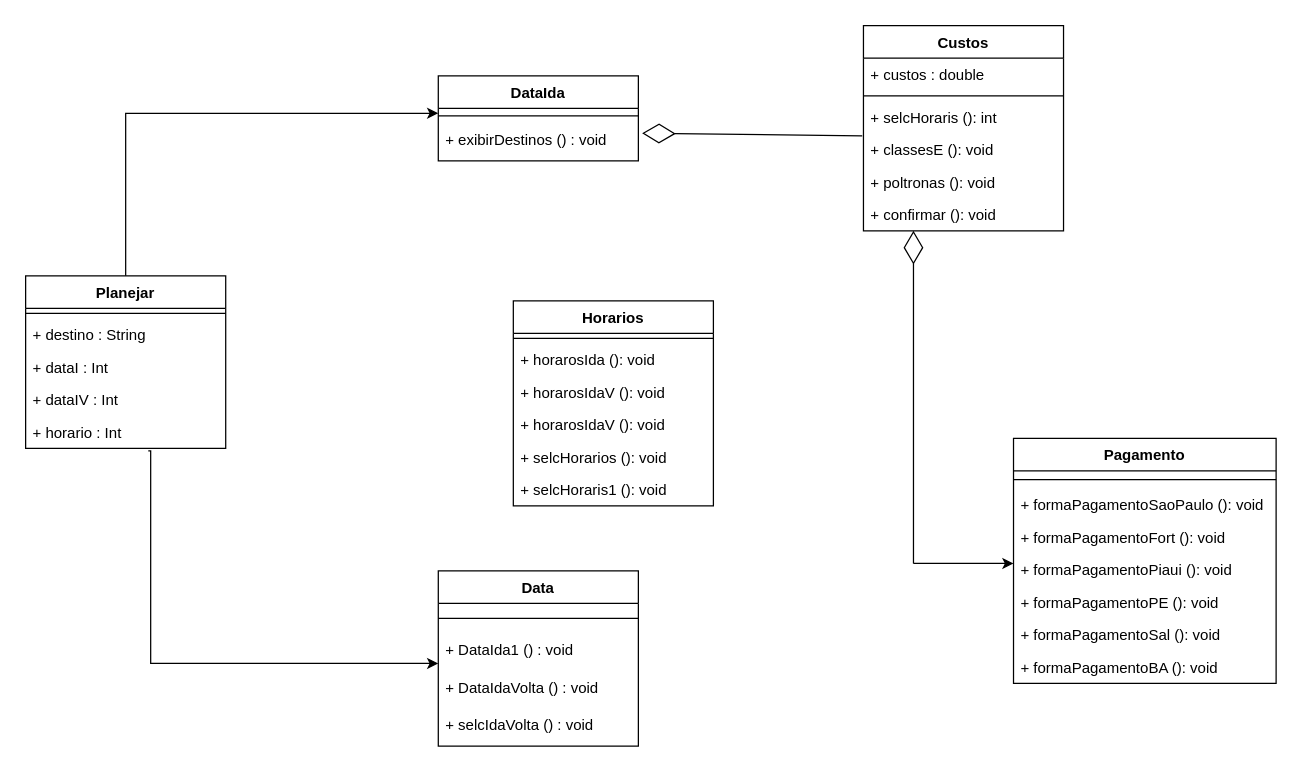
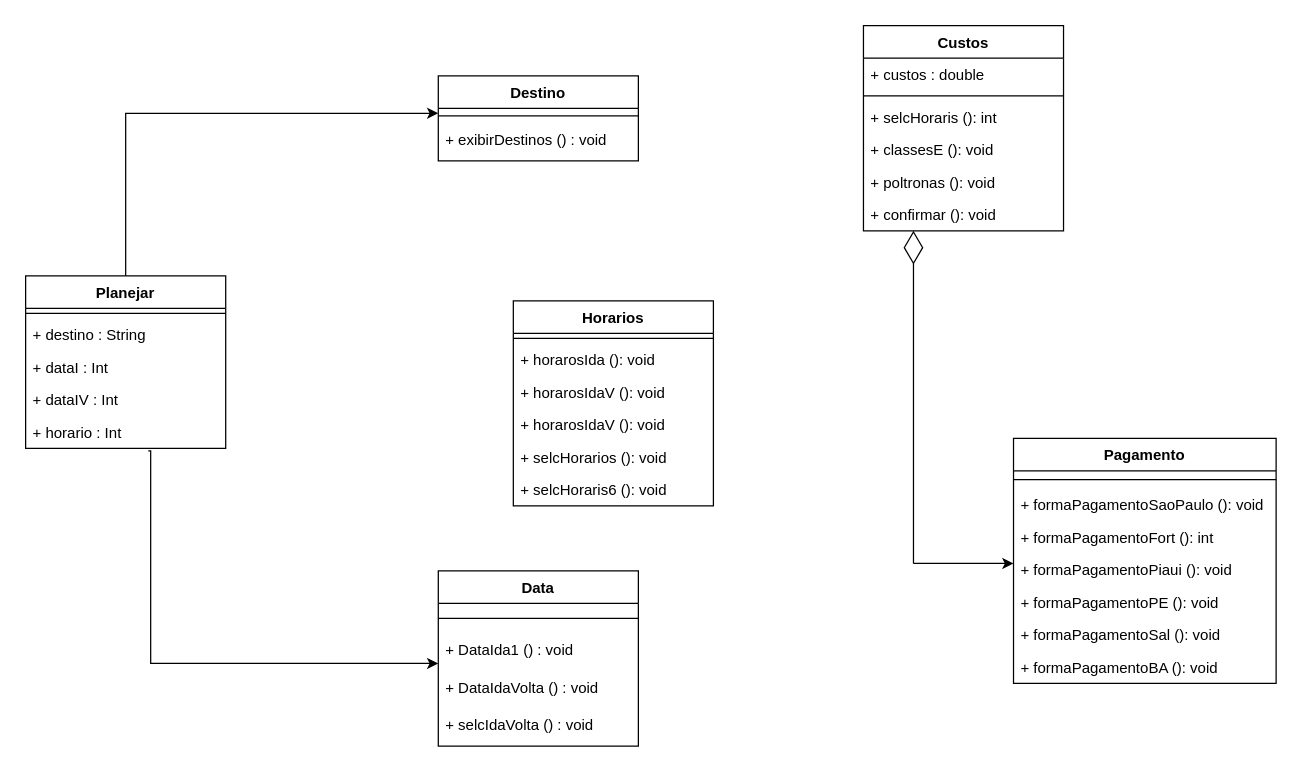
node "DataIda": label "DataIda" -> "Destino"
edge "+ selcHoraris (): int" -> "+ exibirDestinos () : void": removed
node "+ selcHoraris1 (): void": label "+ selcHoraris1 (): void" -> "+ selcHoraris6 (): void"
node "+ formaPagamentoFort (): void": label "+ formaPagamentoFort (): void" -> "+ formaPagamentoFort (): int"
